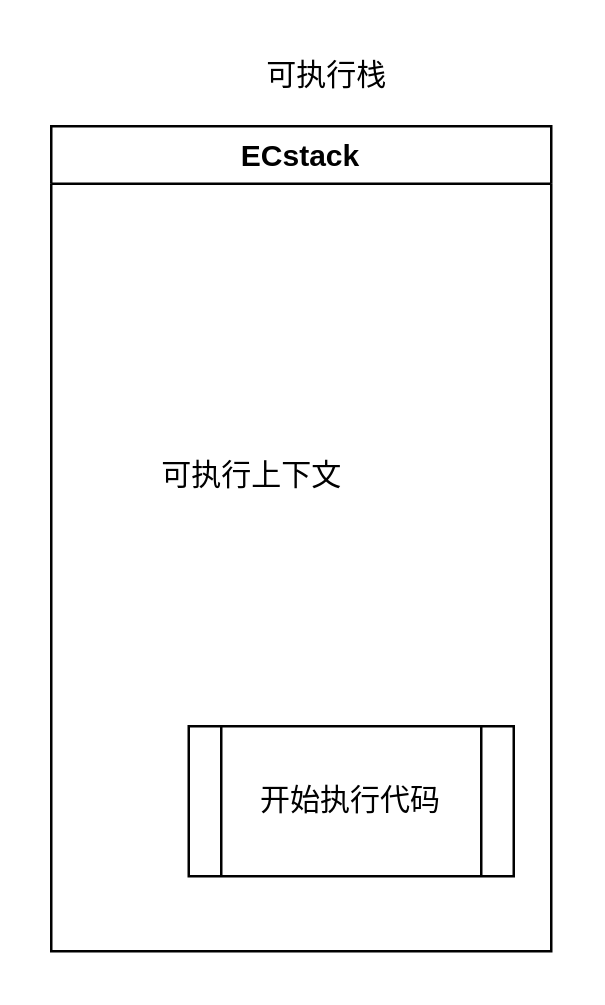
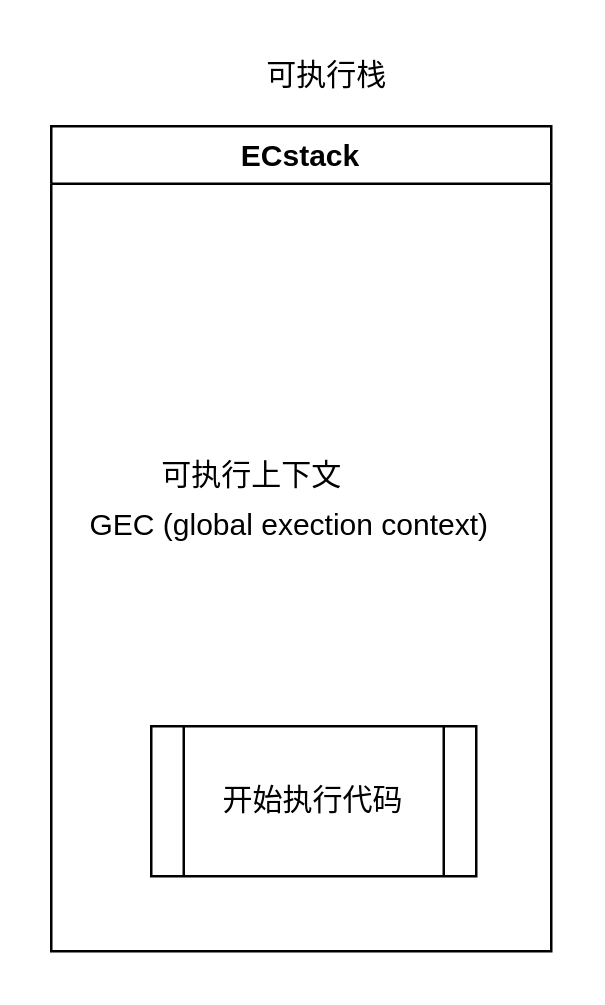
node "GEC (global exection context)": added
node "开始执行代码": moved (351, 801) -> (314, 801)
